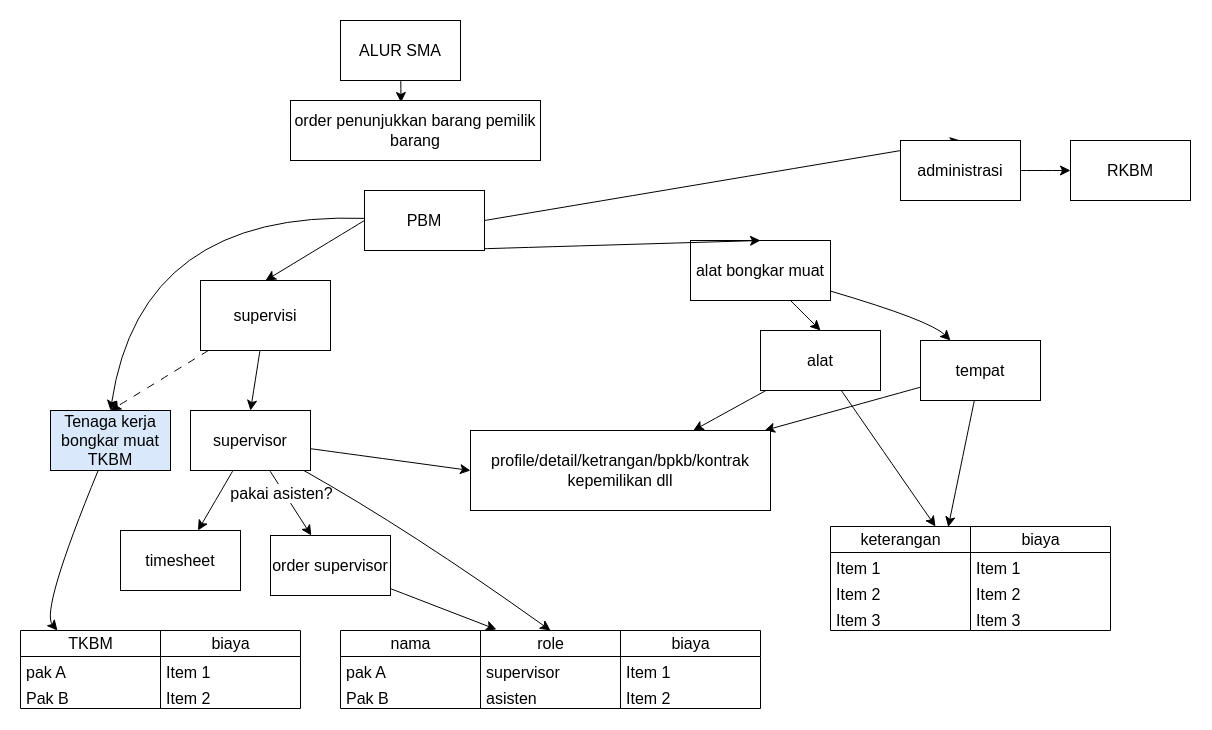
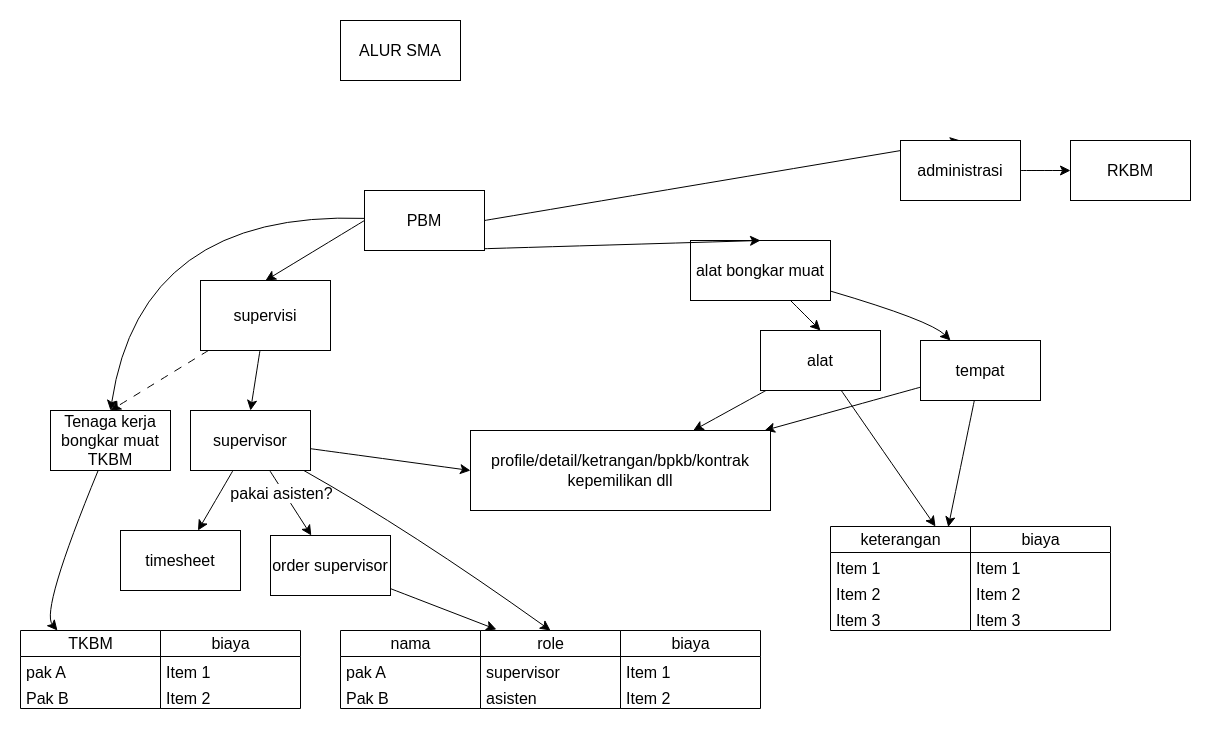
edge "ALUR SMA" -> "order penunjukkan barang pemilik barang": removed
node "order penunjukkan barang pemilik barang": removed
node "Tenaga kerja bongkar muat TKBM": fillcolor #dae8fc -> #ffffff
